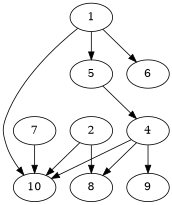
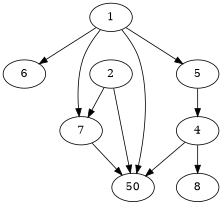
edge "1" -> "7": added
edge "2" -> "8": now "2" -> "7"
node "10": label "10" -> "50"
node "9": removed
